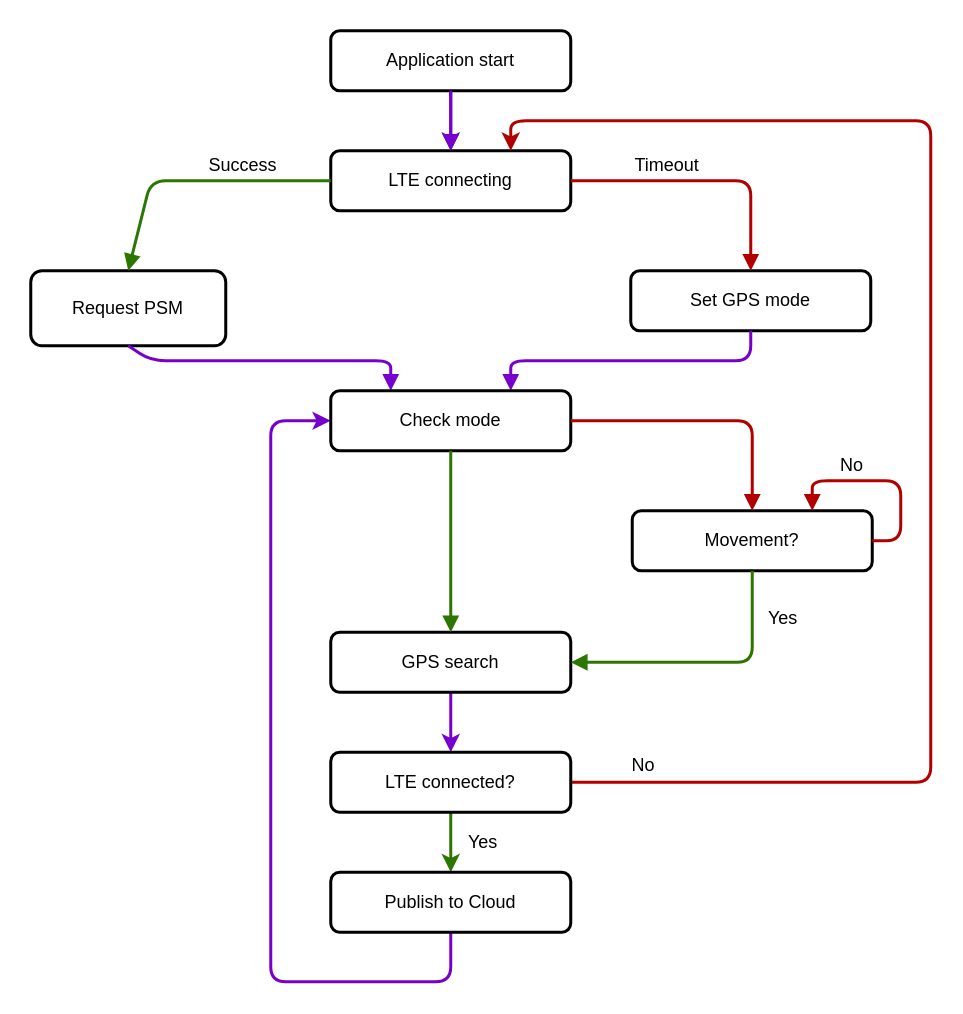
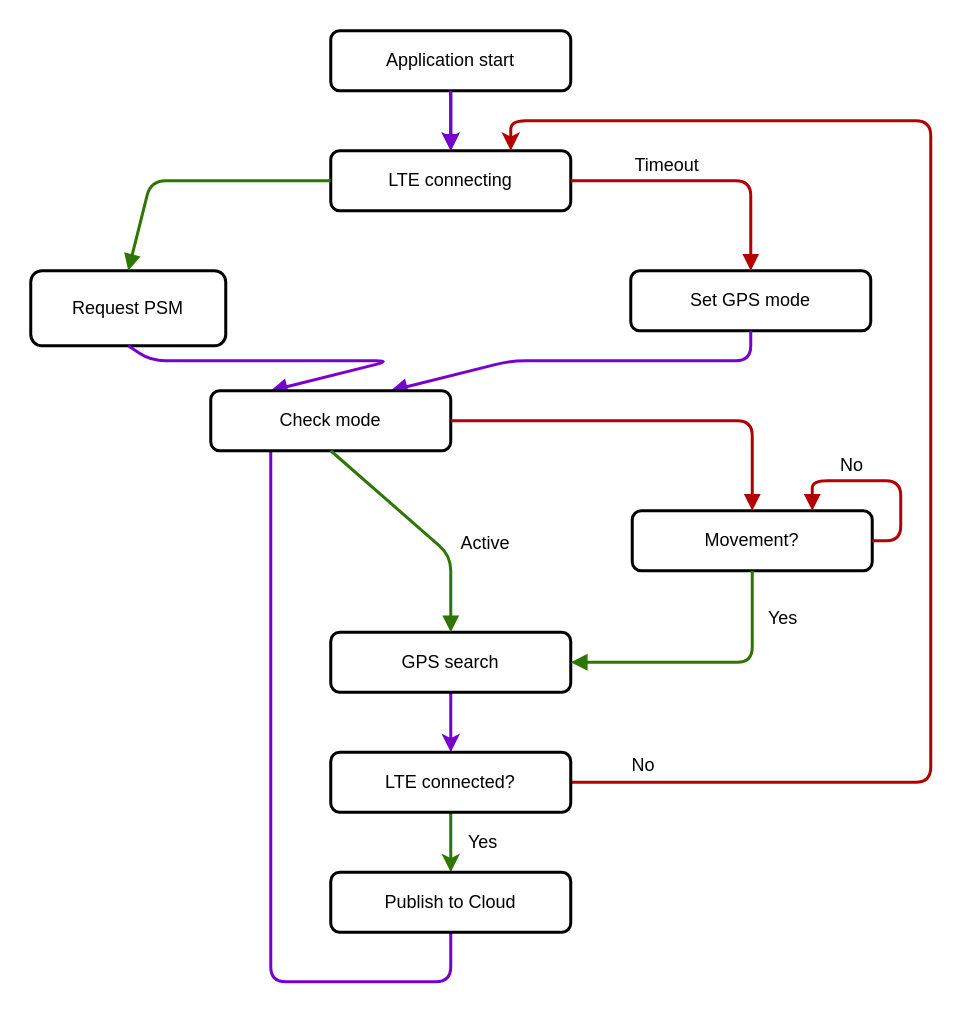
node "Success": removed
node "Check mode": moved (451, 421) -> (331, 421)
node "Active": added
